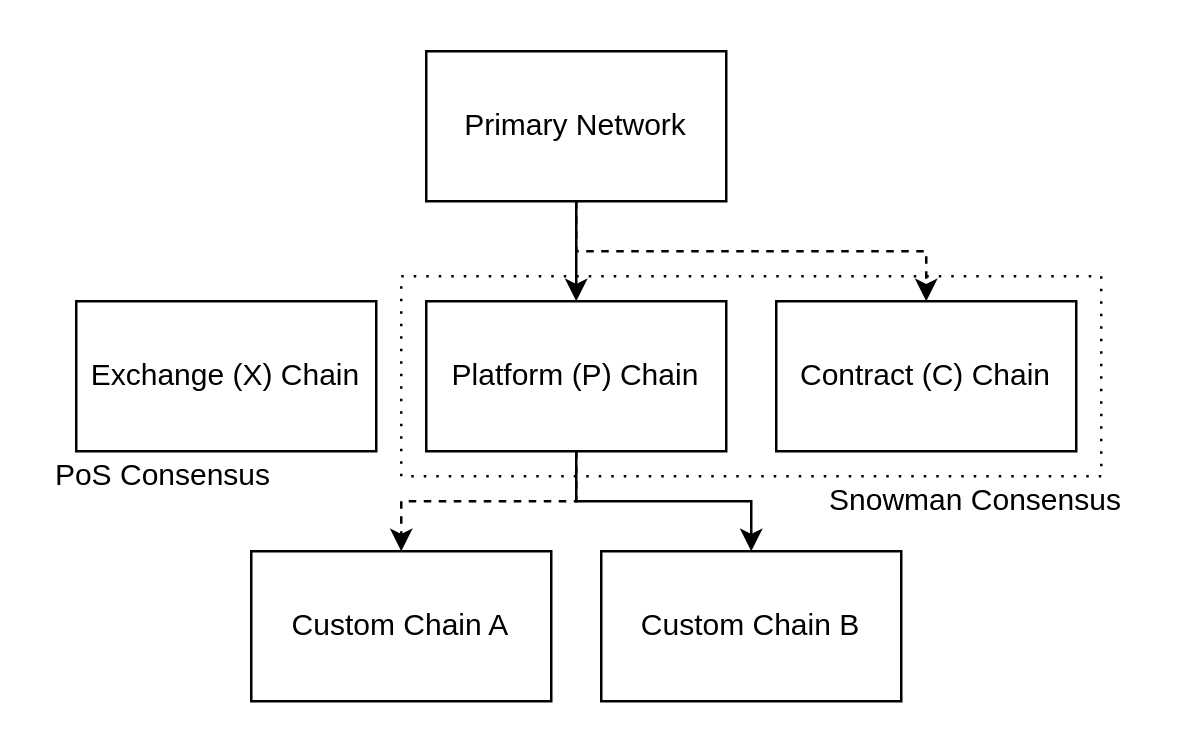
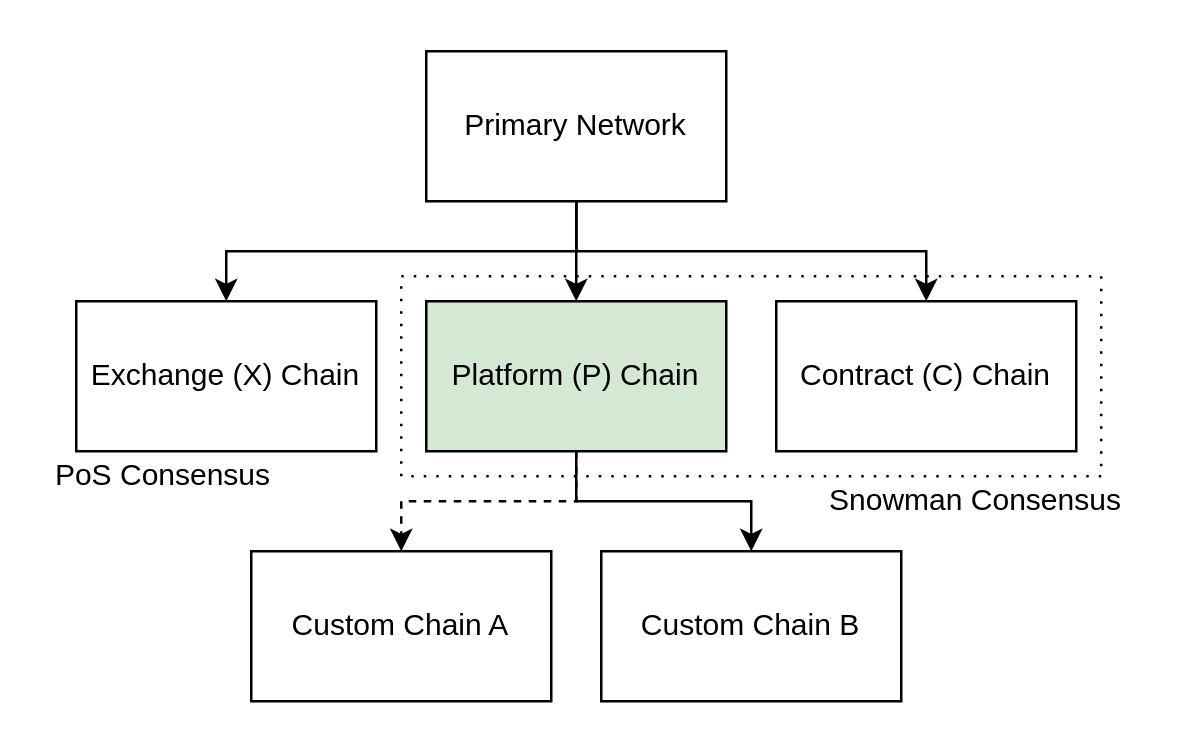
edge "Primary Network" -> "Exchange (X) Chain": added
edge "Primary Network" -> "Contract (C) Chain": style dashed -> solid
node "Platform (P) Chain": fillcolor #ffffff -> #d5e8d4
